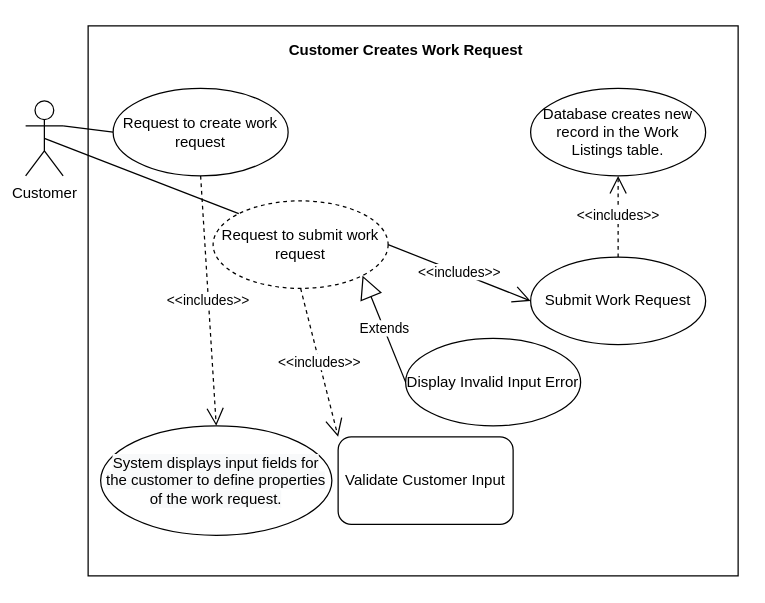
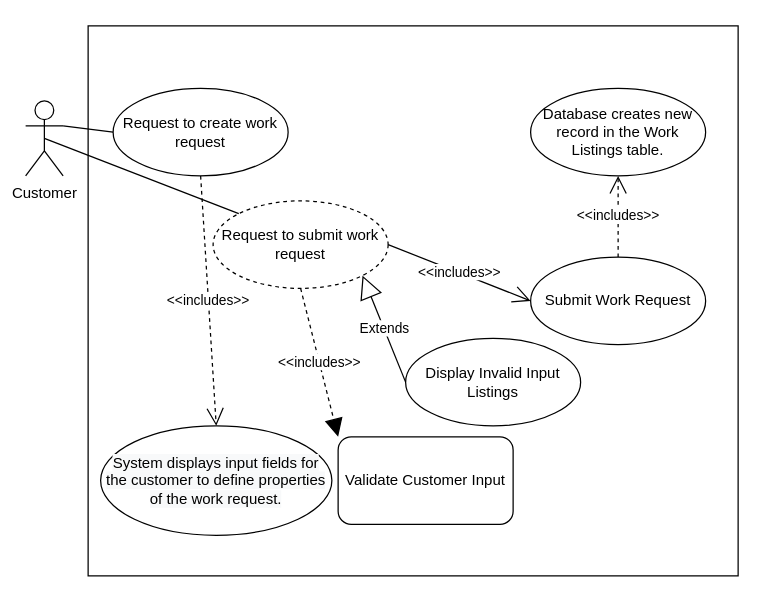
node "Customer Creates Work Request": removed
node "Display Invalid Input Error": label "Display Invalid Input Error" -> "Display Invalid Input Listings"
edge "Request to submit work request" -> "Validate Customer Input": arrowhead open -> block
